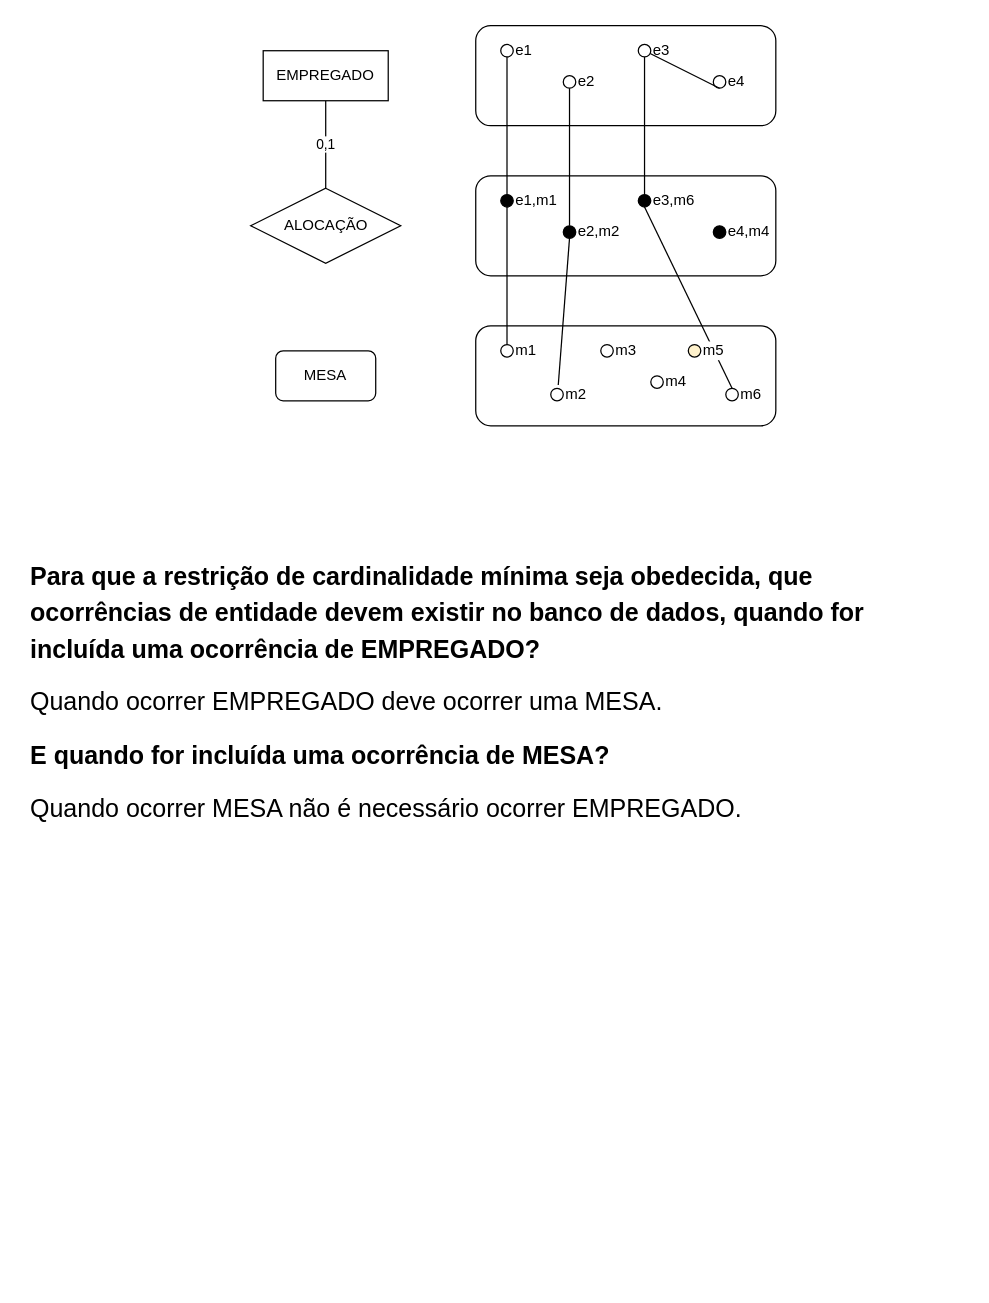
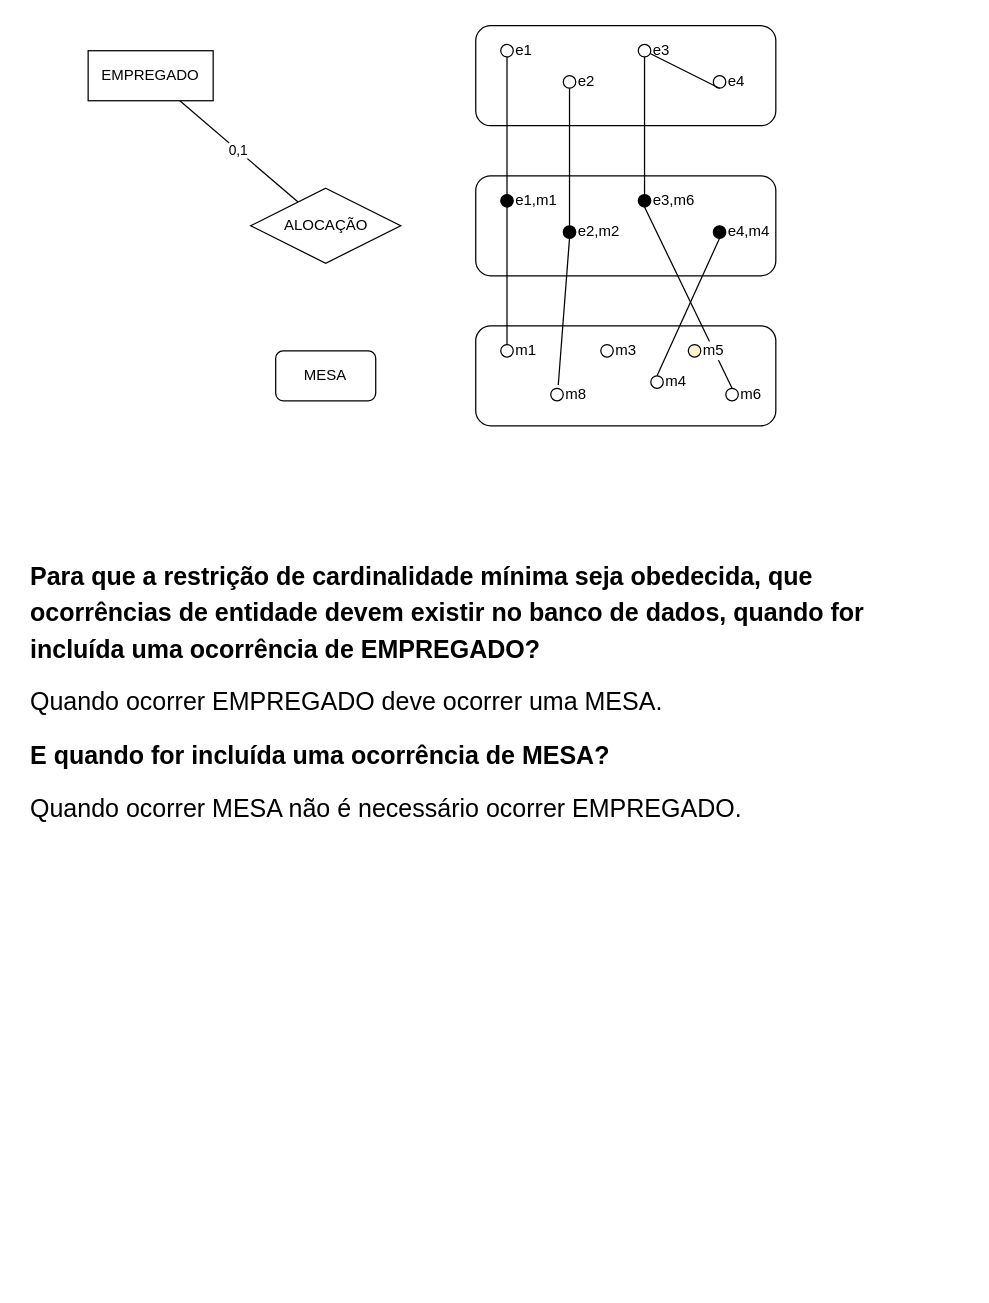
node "EMPREGADO": moved (326, 76) -> (151, 76)
edge "e4,m4" -- "m4": added
node "m2": label "m2" -> "m8"
